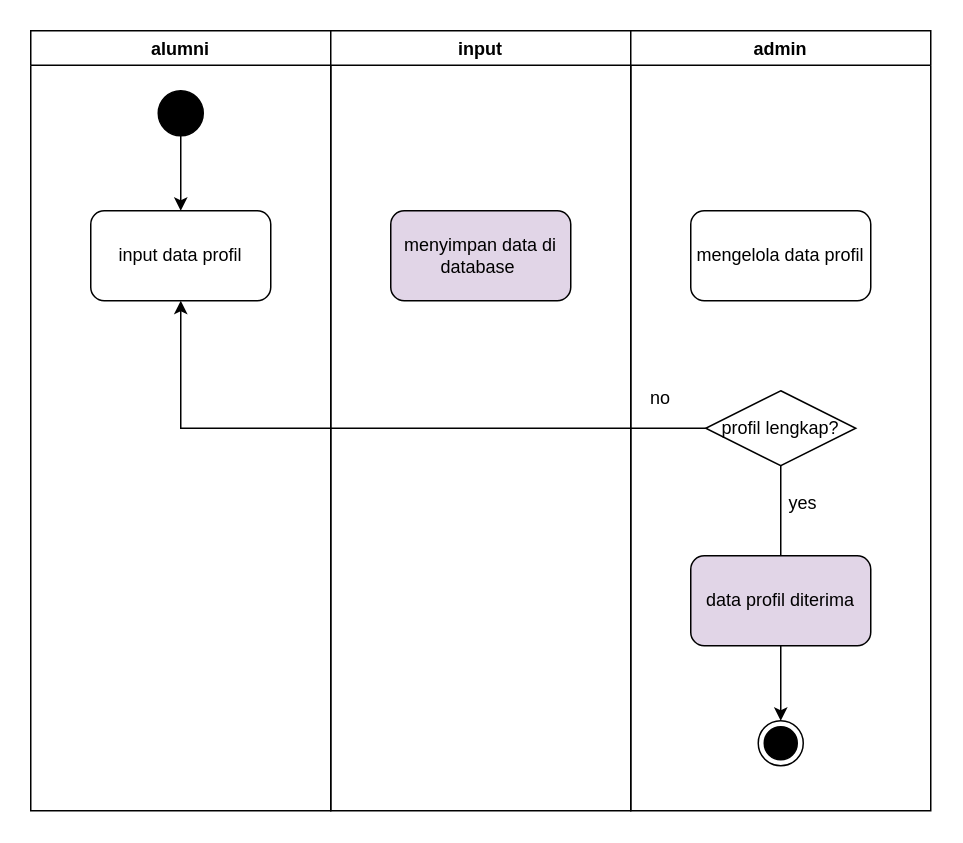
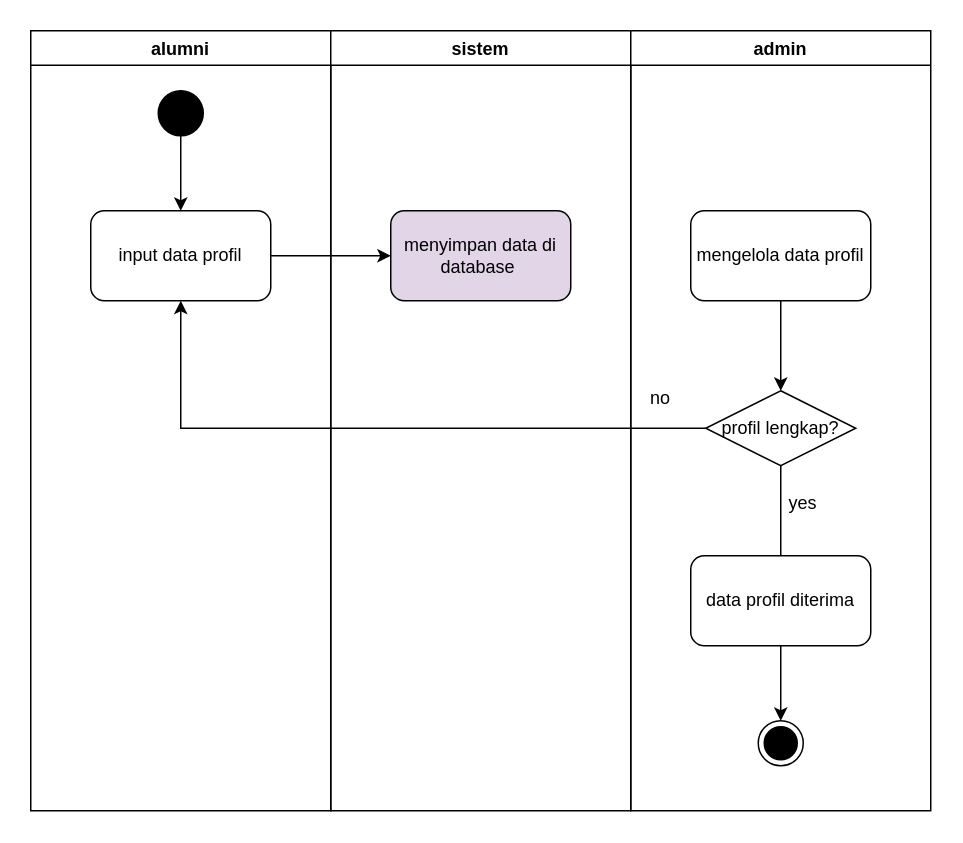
node "input": label "input" -> "sistem"
edge "input data profil" -> "menyimpan data di database": added
edge "mengelola data profil" -> "profil lengkap?": added
node "data profil diterima": fillcolor #e1d5e7 -> #ffffff
